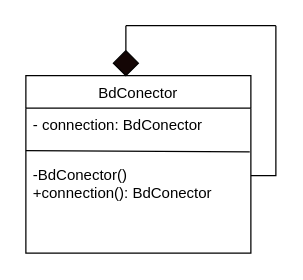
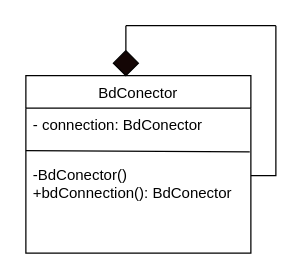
node "-BdConector() +connection(): BdConector": label "-BdConector() +connection(): BdConector" -> "-BdConector() +bdConnection(): BdConector"
